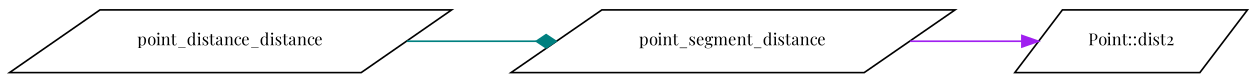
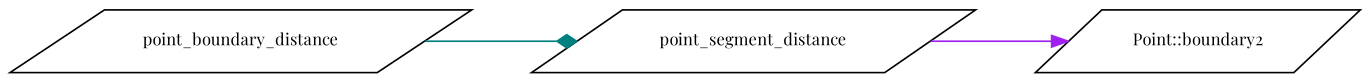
node "point_distance_distance": label "point_distance_distance" -> "point_boundary_distance"
node "Point::dist2": label "Point::dist2" -> "Point::boundary2"
